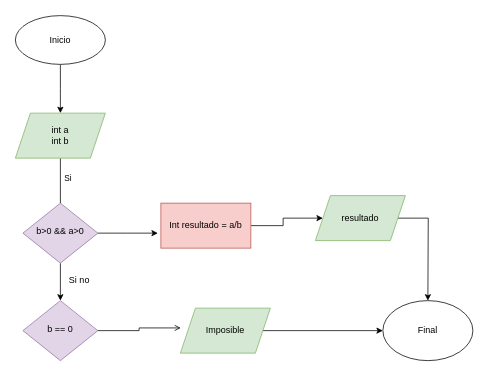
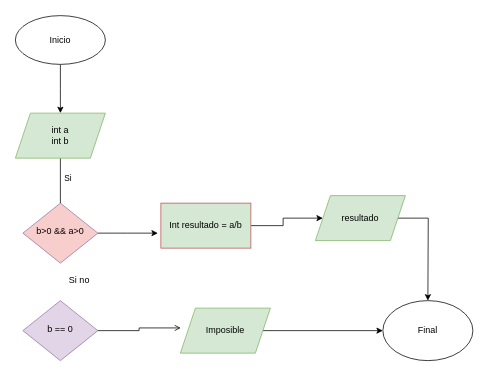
node "Int resultado = a/b": fillcolor #f8cecc -> #d5e8d4
node "b>0 && a>0": fillcolor #e1d5e7 -> #f8cecc
edge "b>0 && a>0" -> "b == 0": removed
